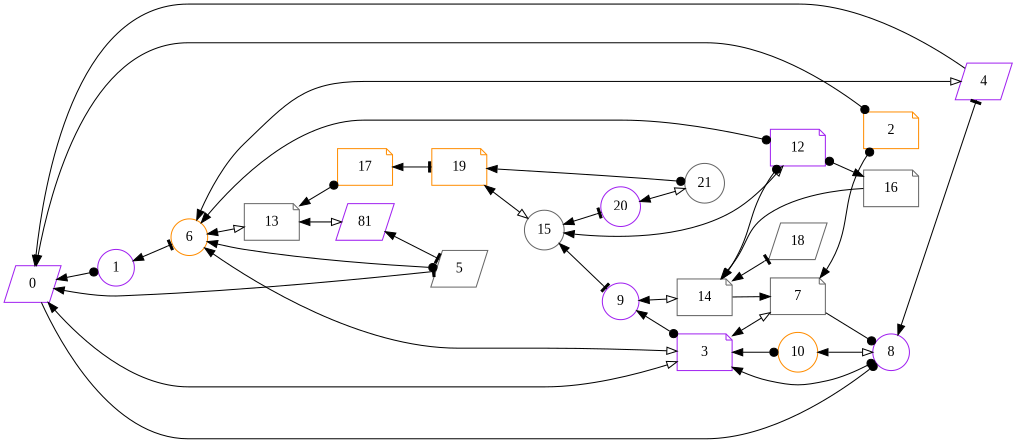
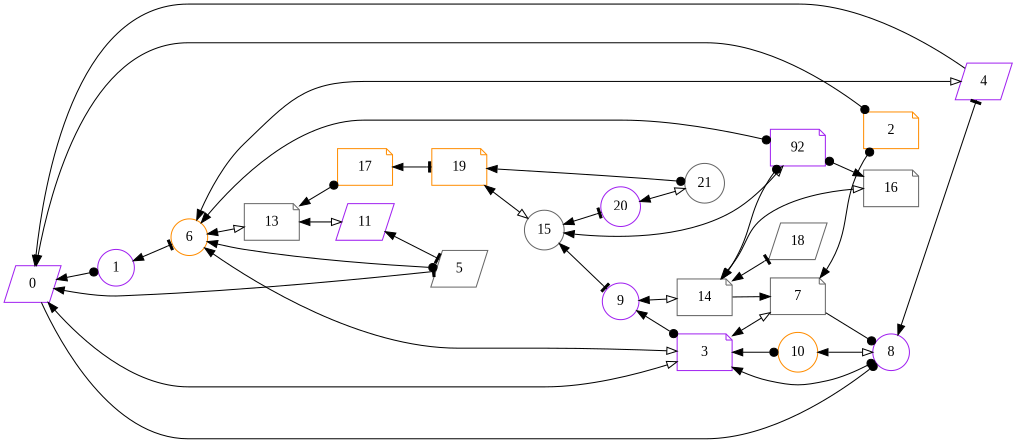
node "12": label "12" -> "92"
edge "14" -> "16": added
node "81": label "81" -> "11"
